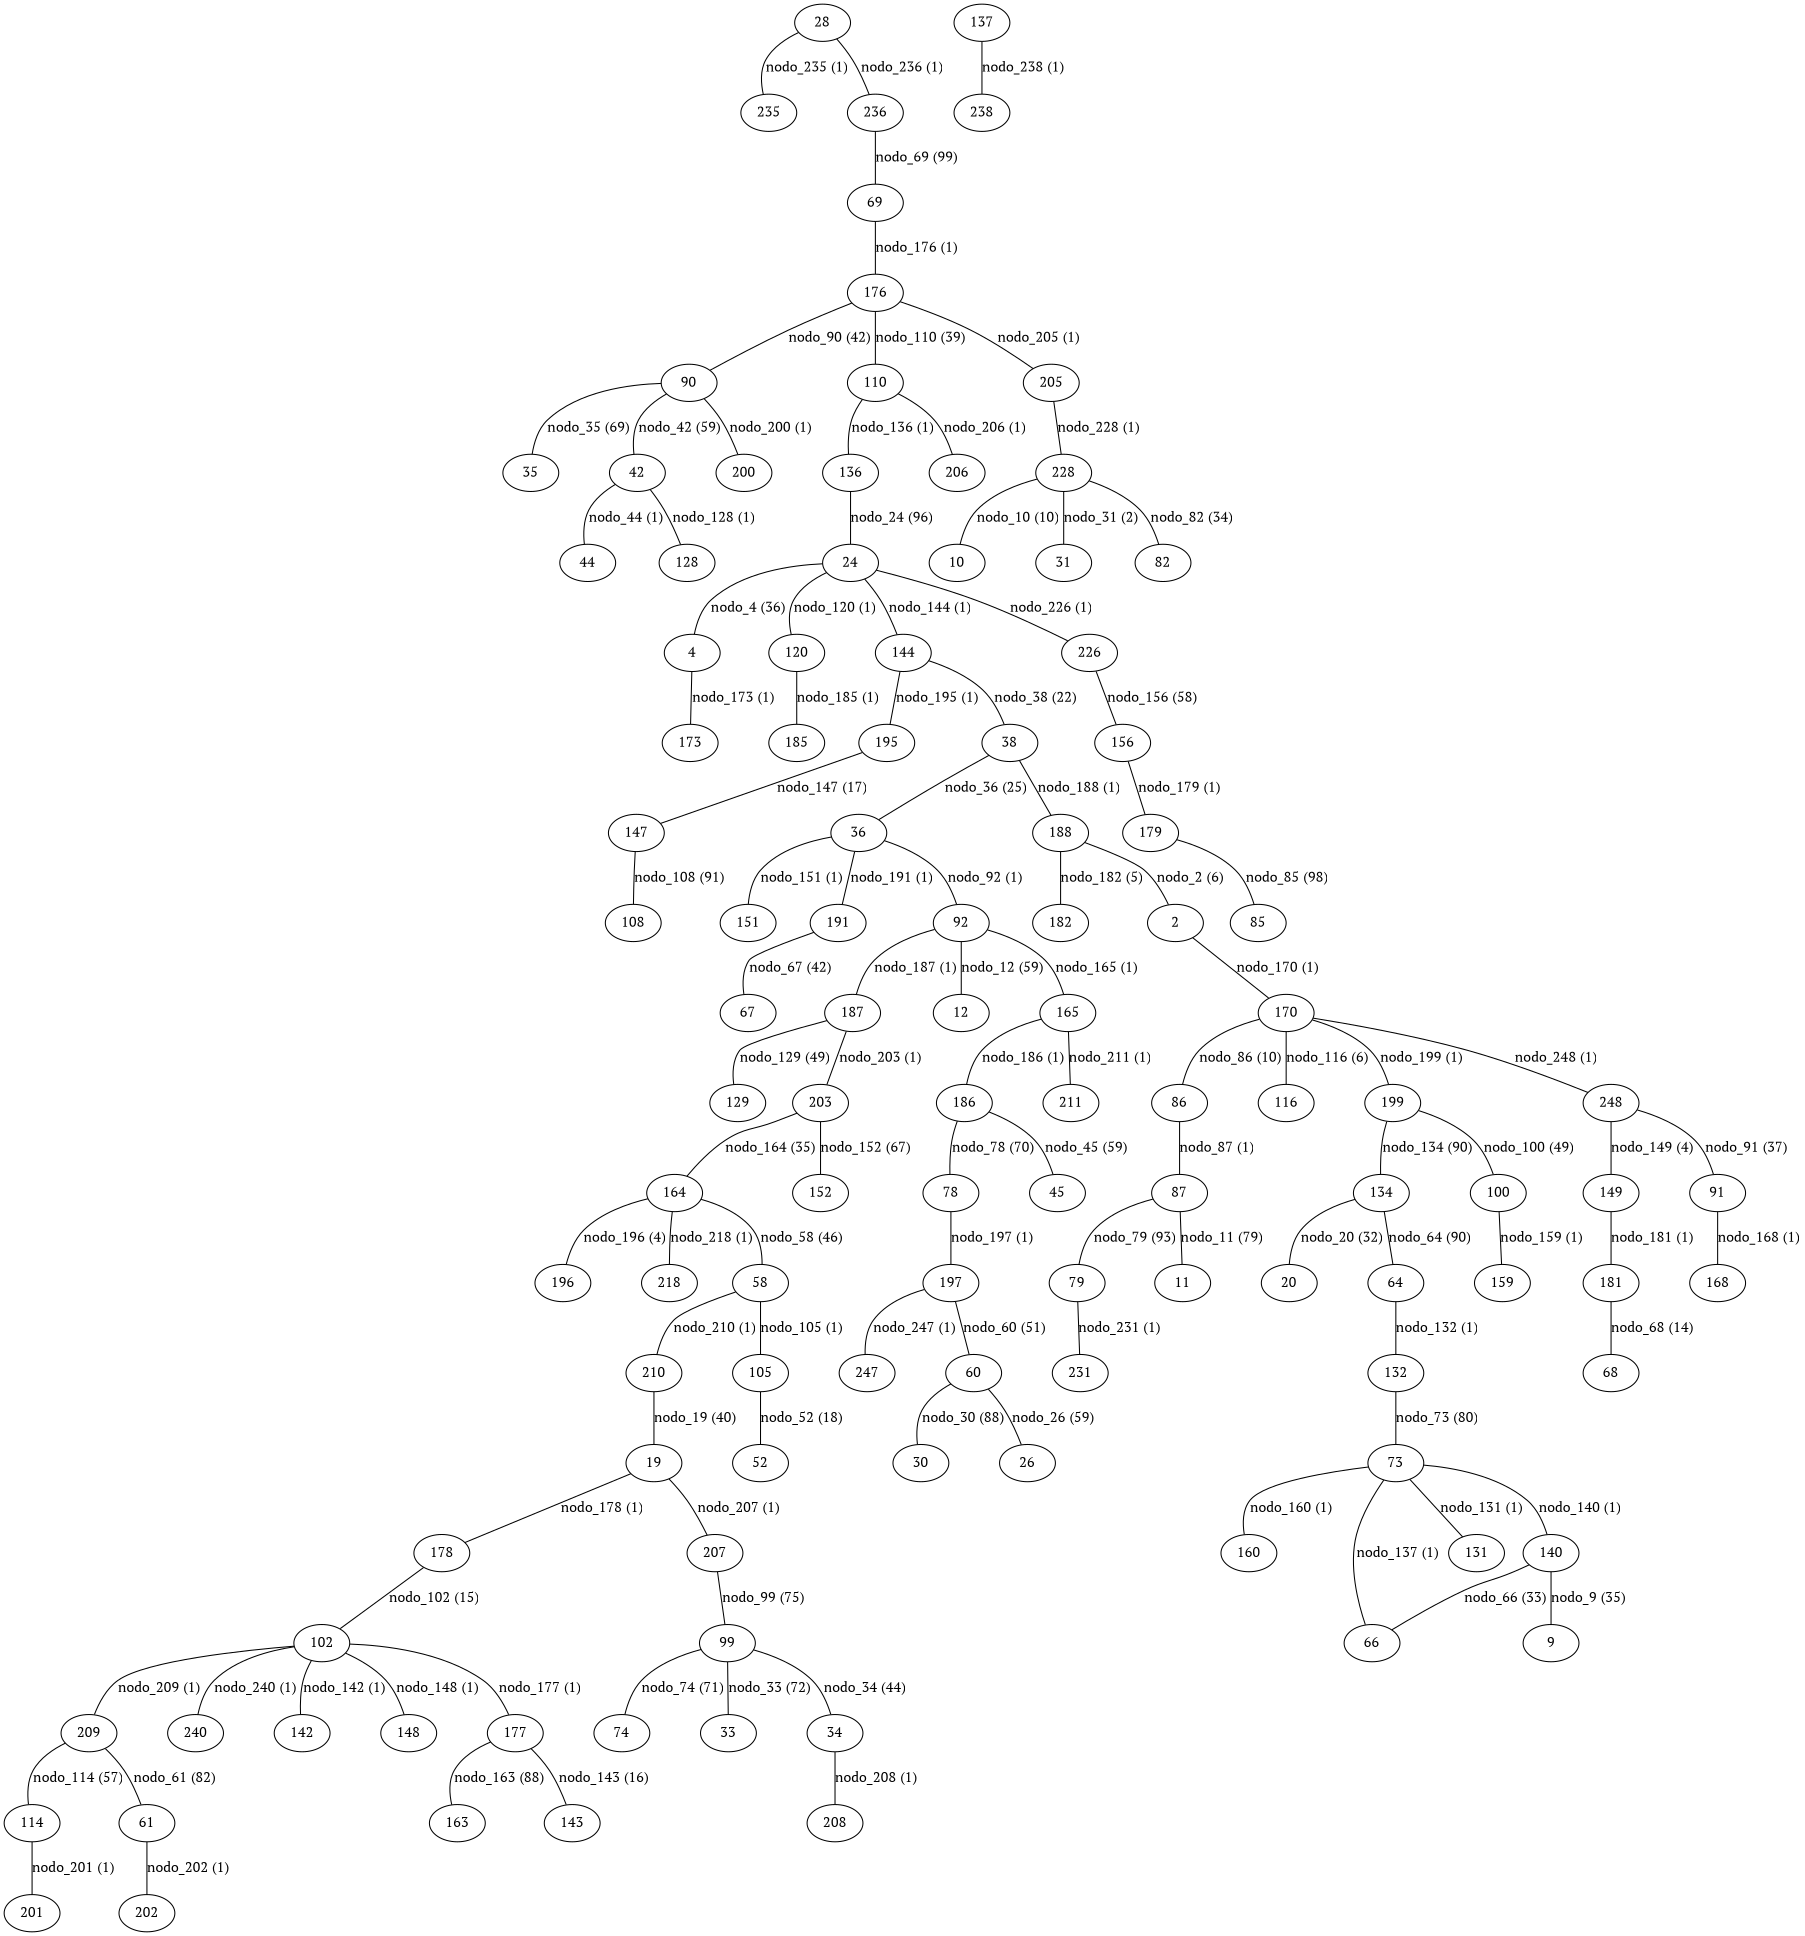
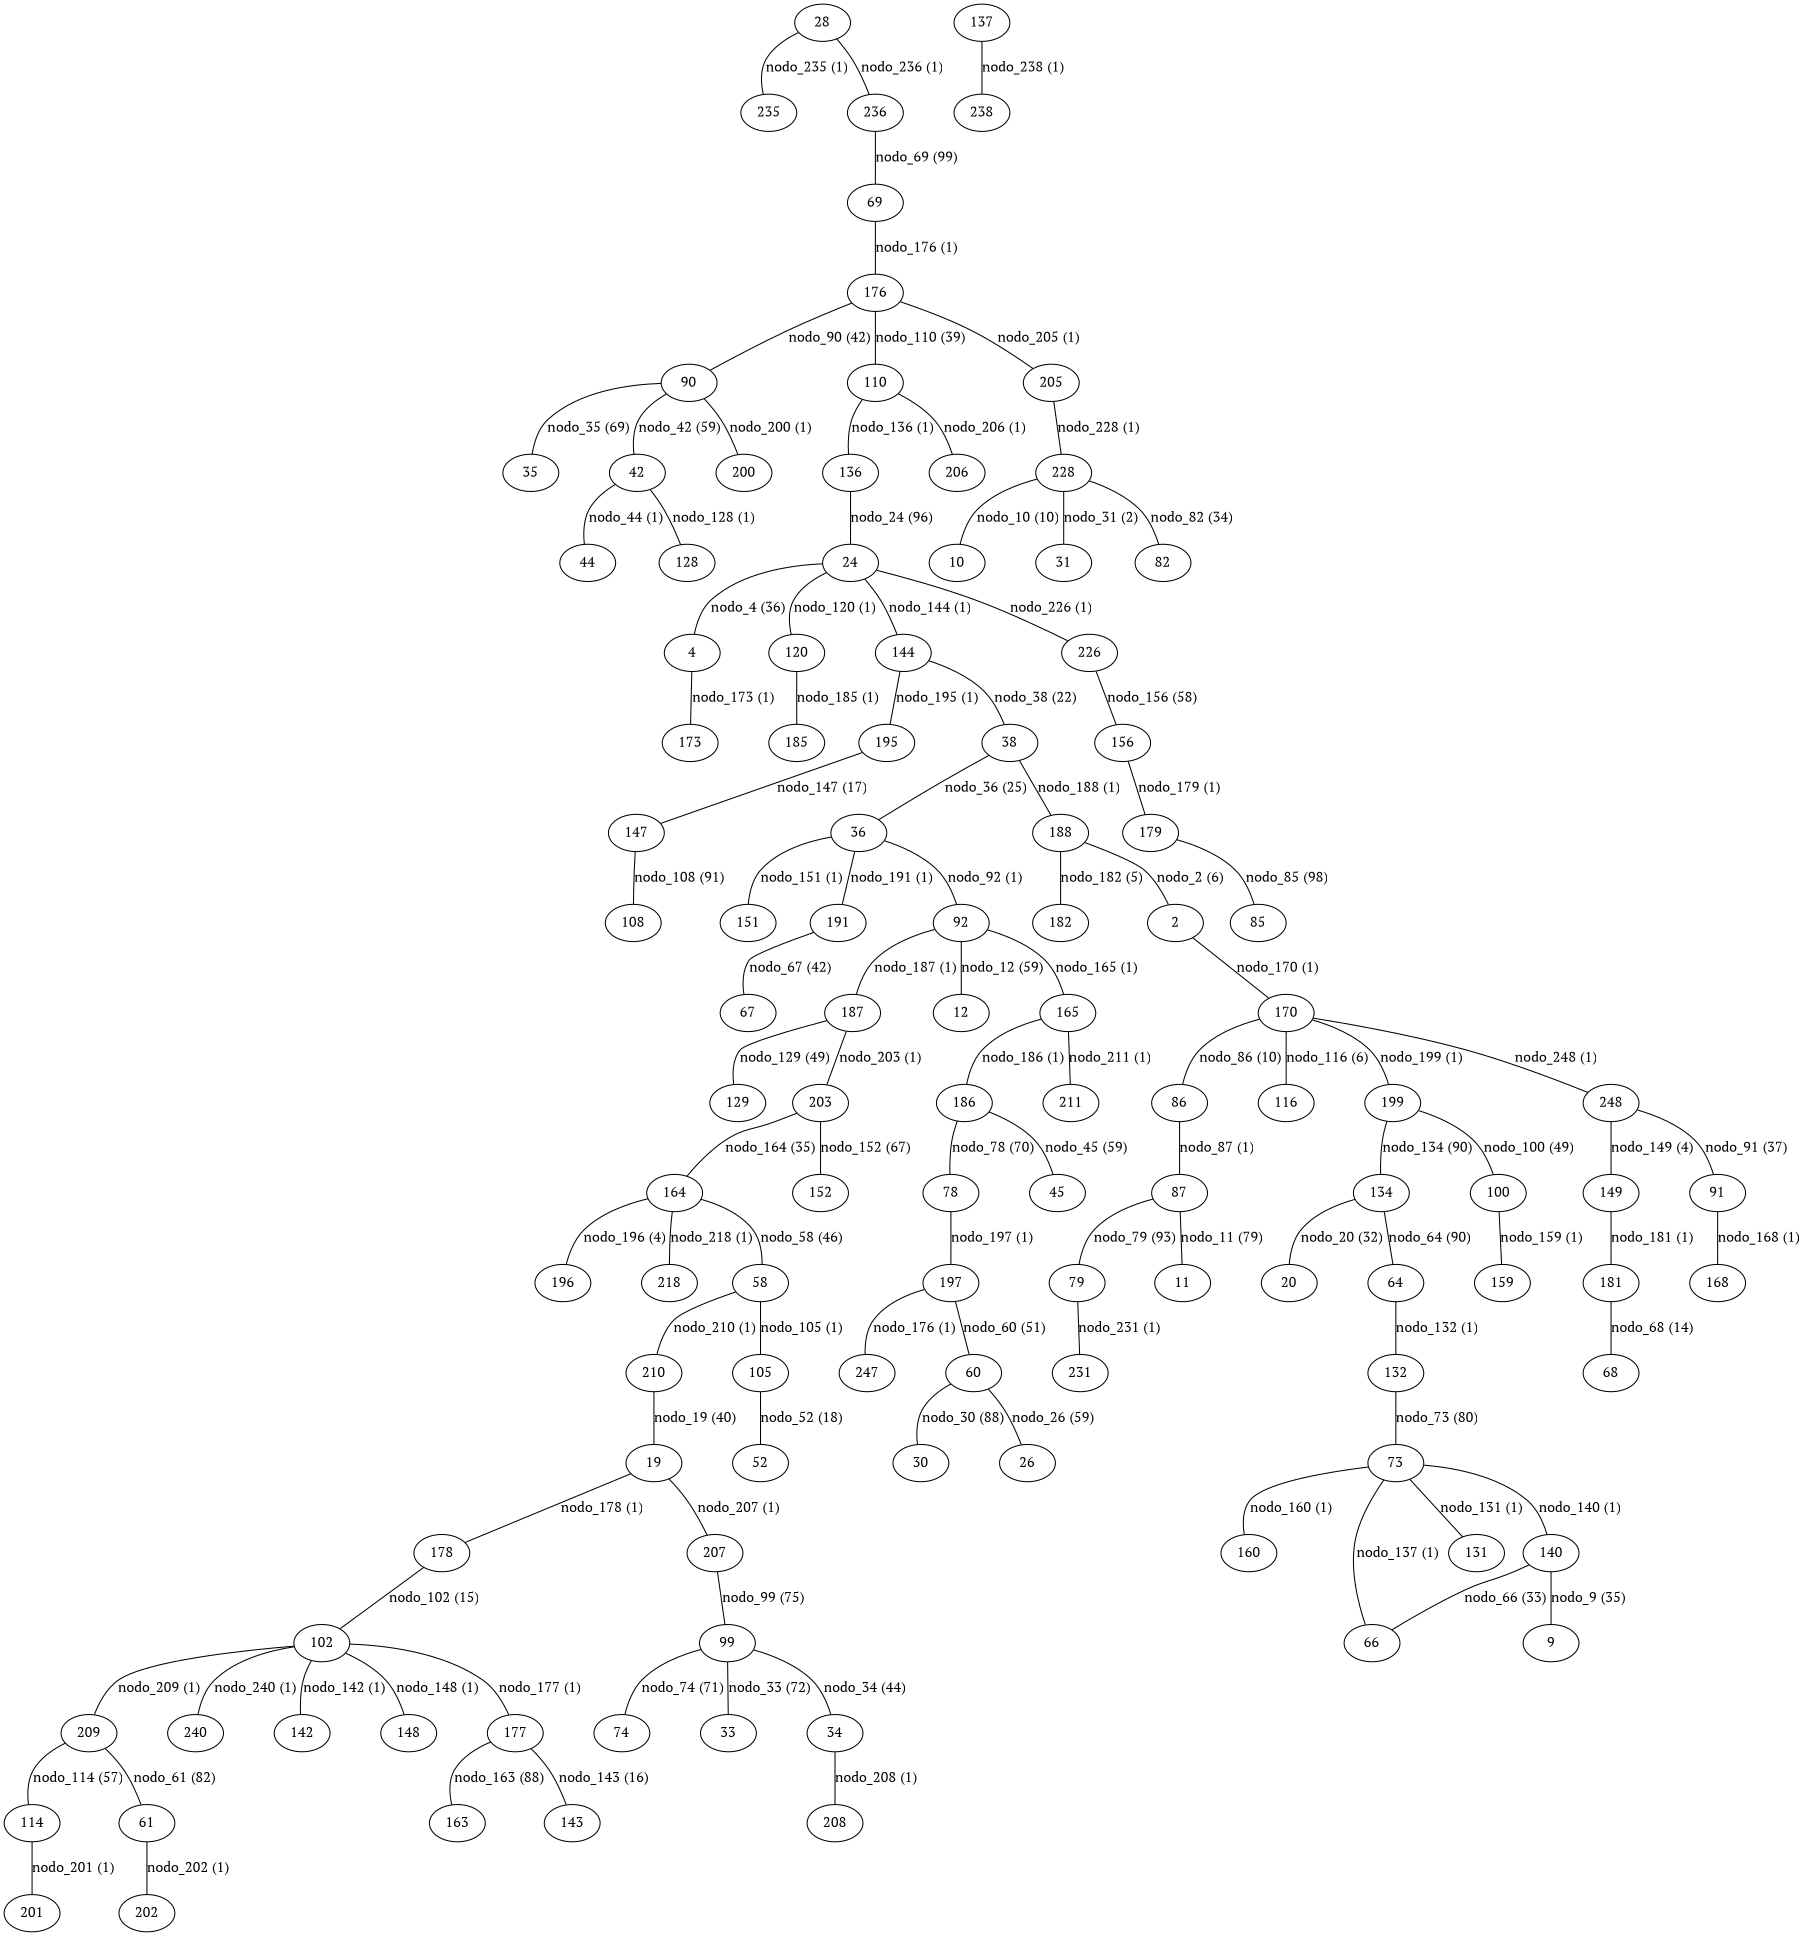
edge "197" -- "247": label "nodo_247 (1)" -> "nodo_176 (1)"
